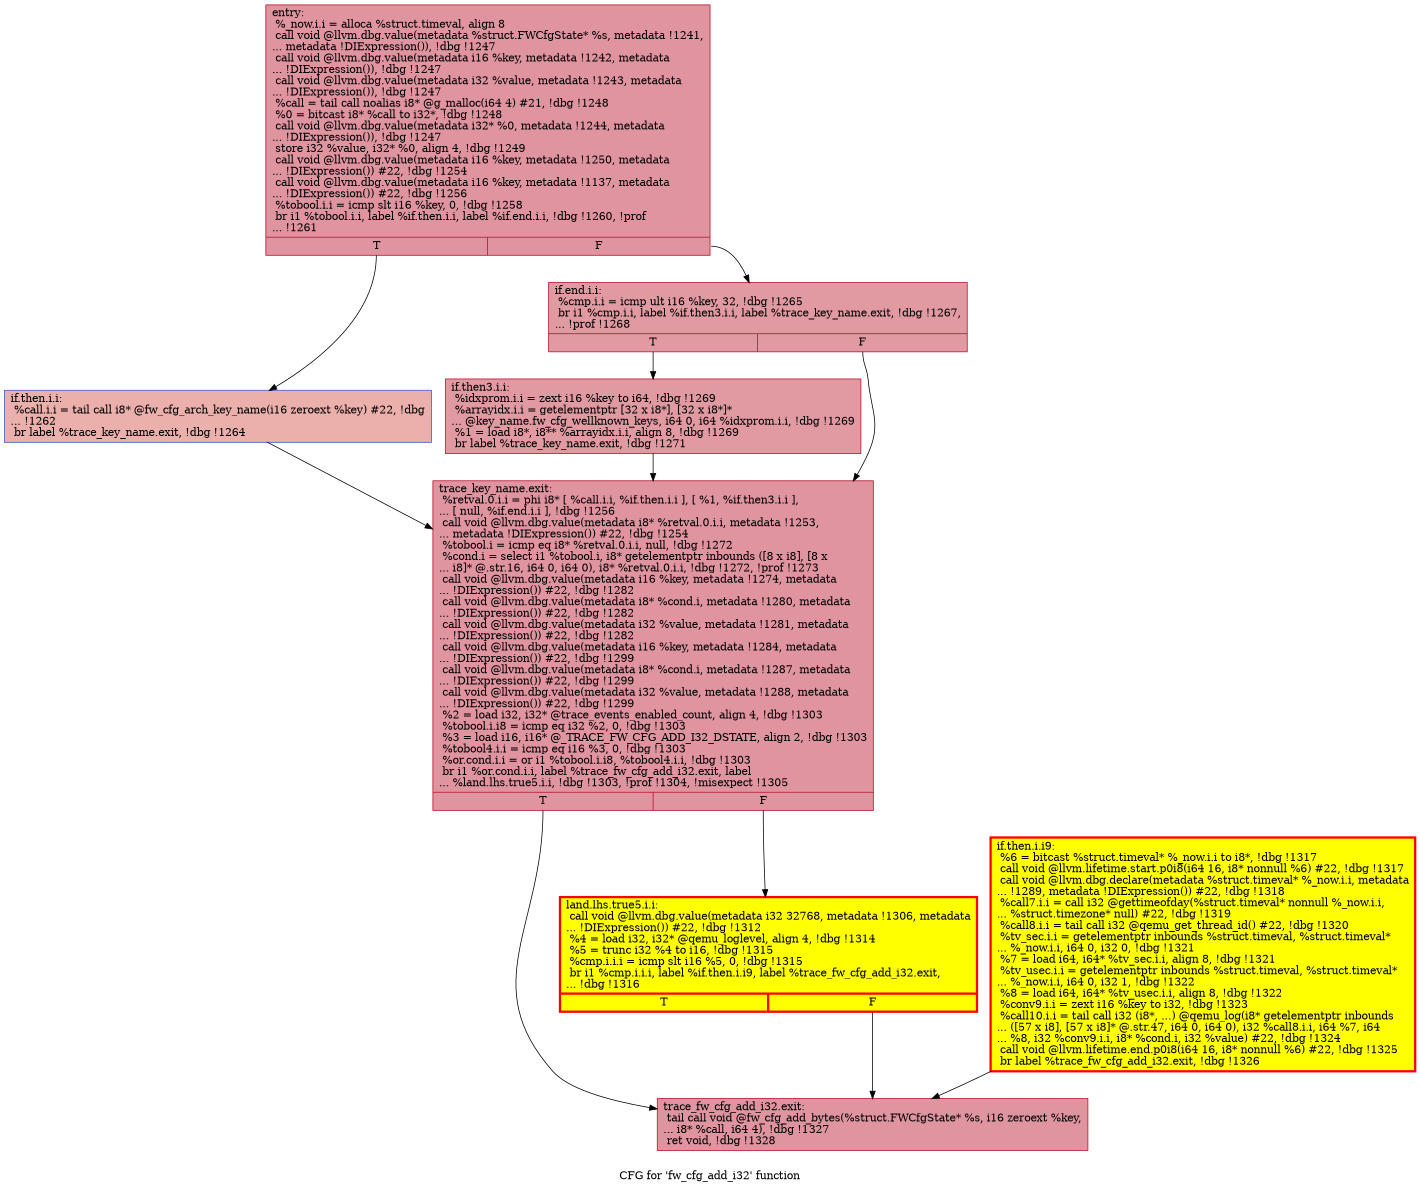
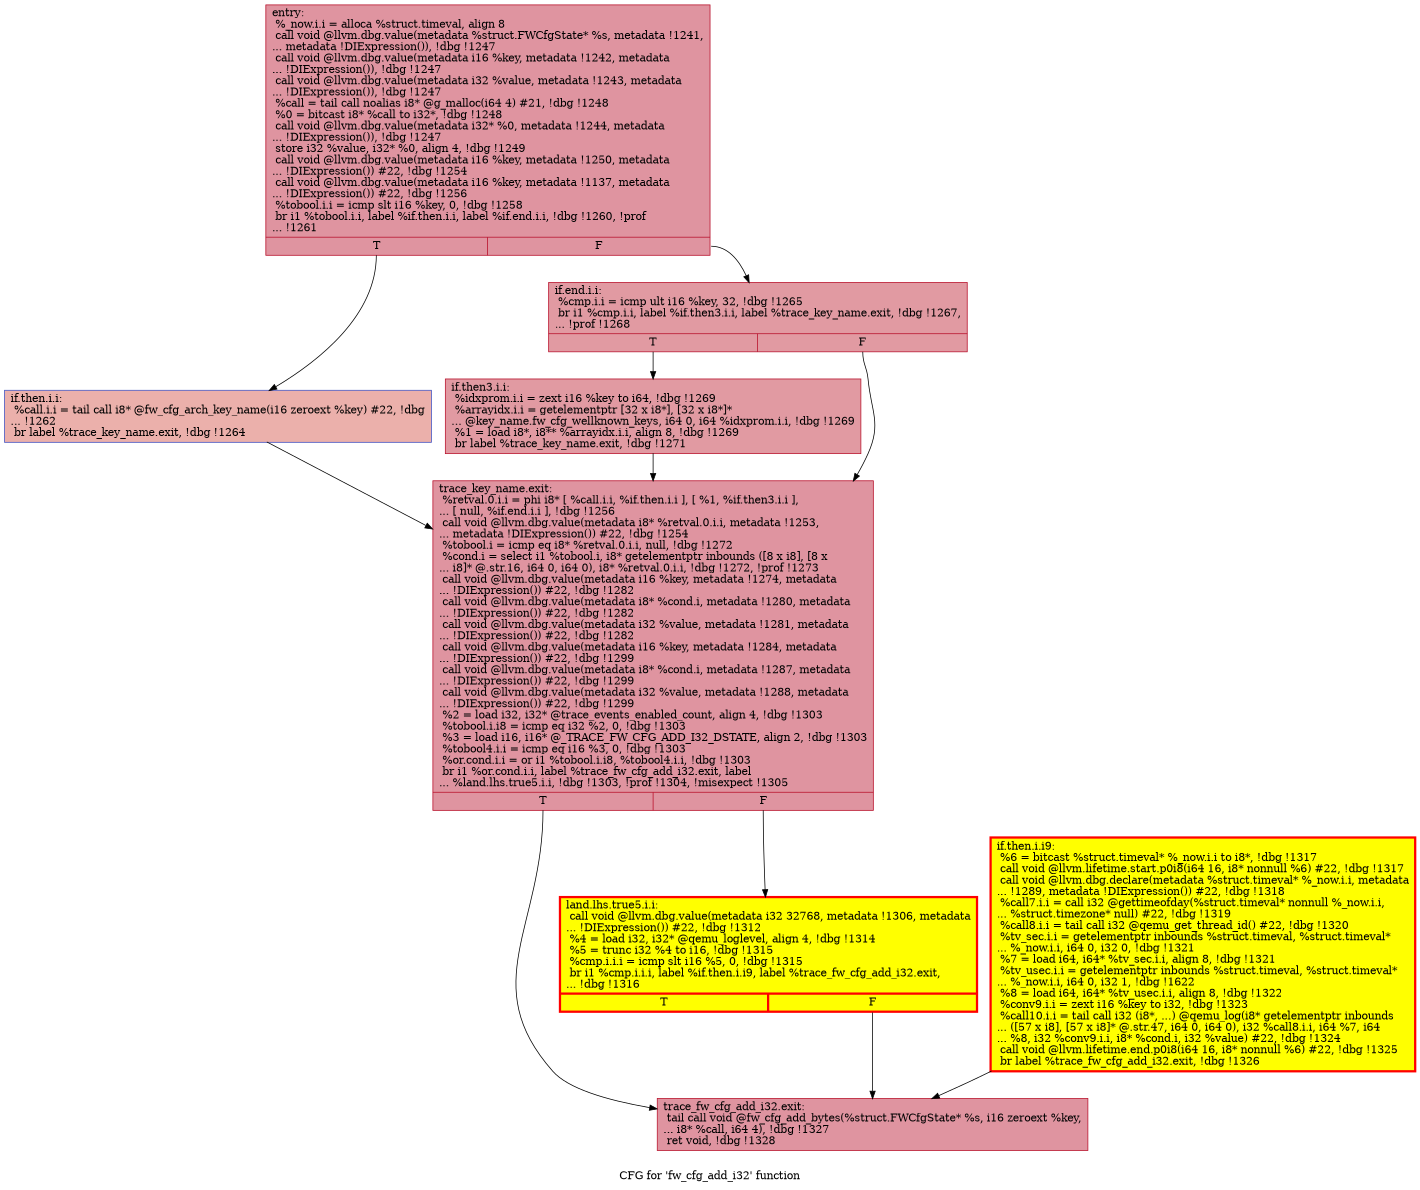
node "if.then.i.i9:": text "... %_now.i.i, i64 0, i32 1, !dbg !1322" -> "... %_now.i.i, i64 0, i32 1, !dbg !1622"
